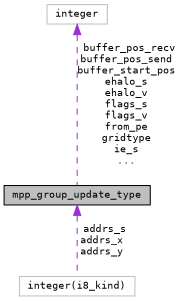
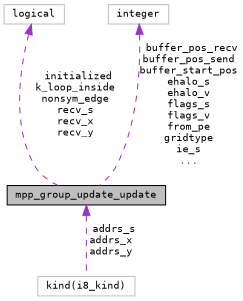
node "logical": added
node "mpp_group_update_type": label "mpp_group_update_type" -> "mpp_group_update_update"
node "integer(i8_kind)": label "integer(i8_kind)" -> "kind(i8_kind)"
